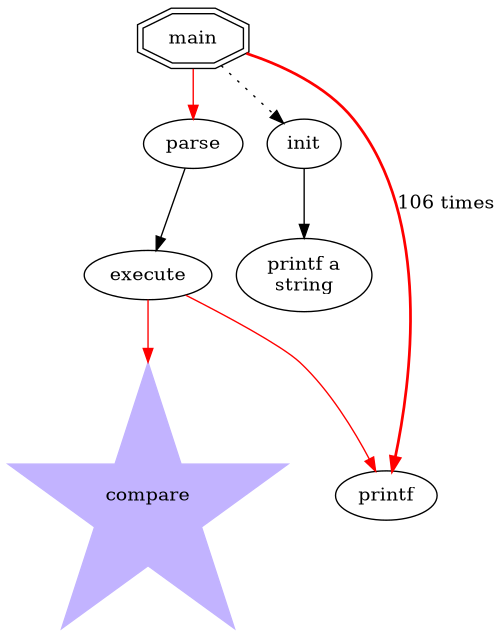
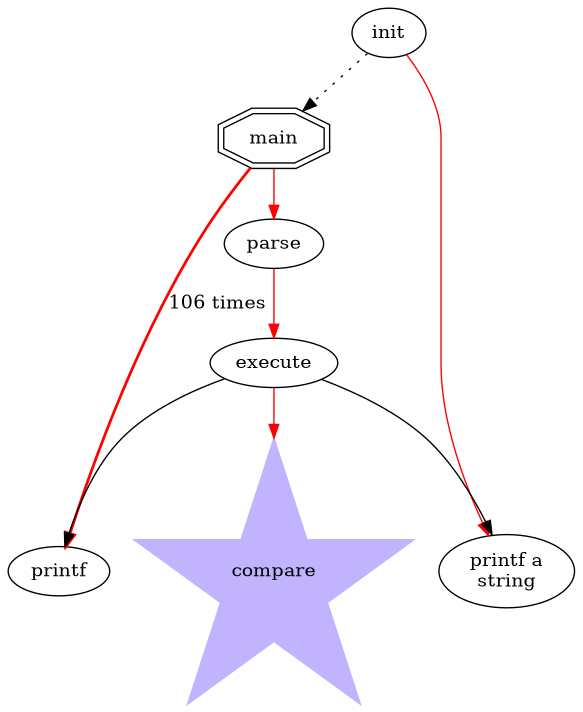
edge "main" -> "init": reversed
edge "init" -> "printf a string": color black -> red
edge "parse" -> "execute": color black -> red
edge "execute" -> "printf": color red -> black
edge "execute" -> "printf a string": added
